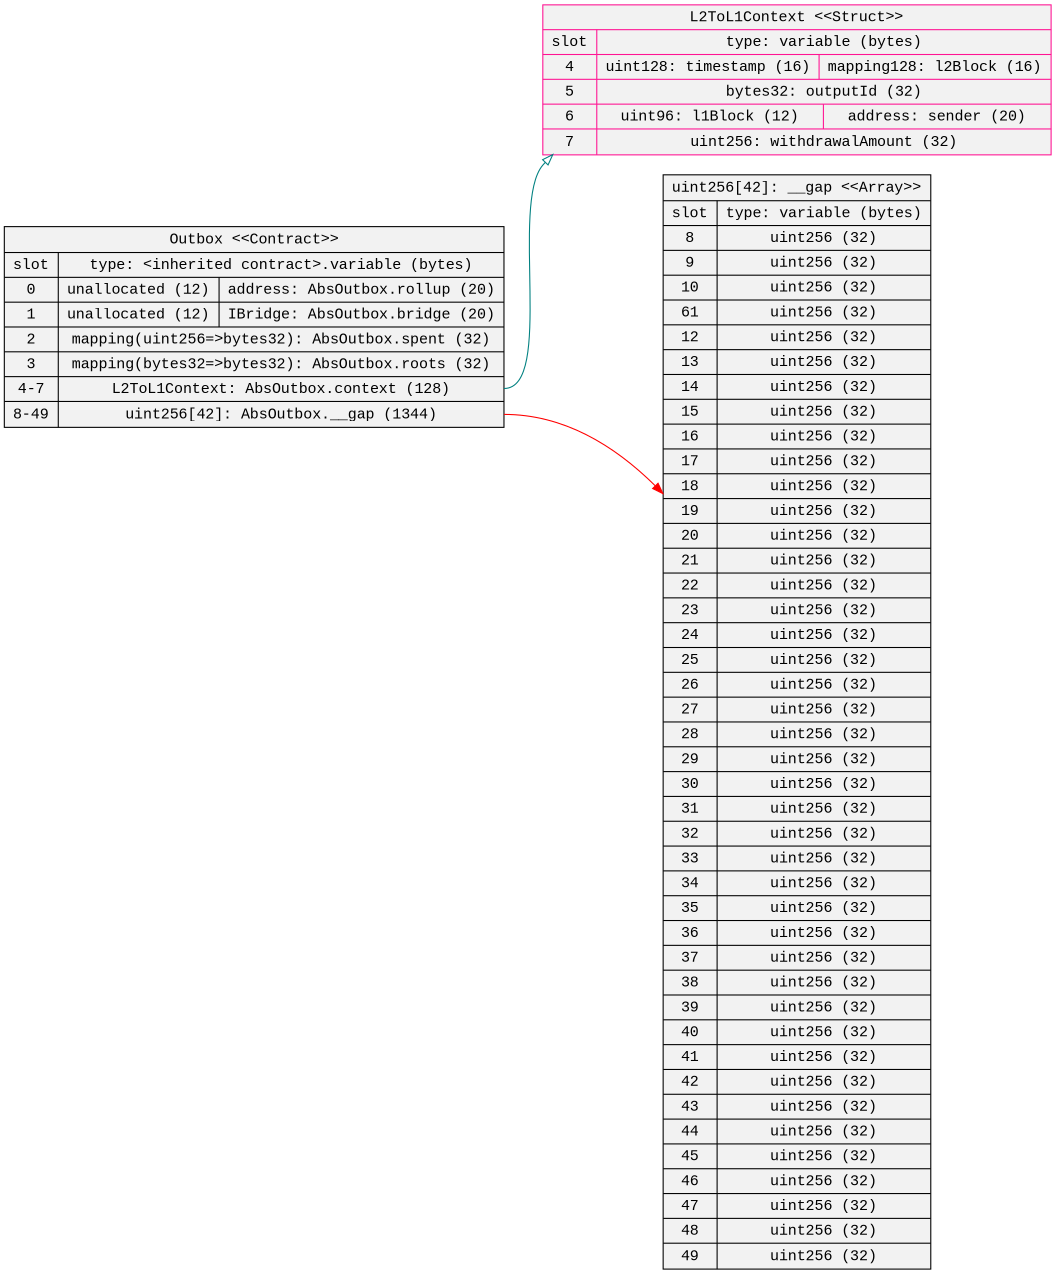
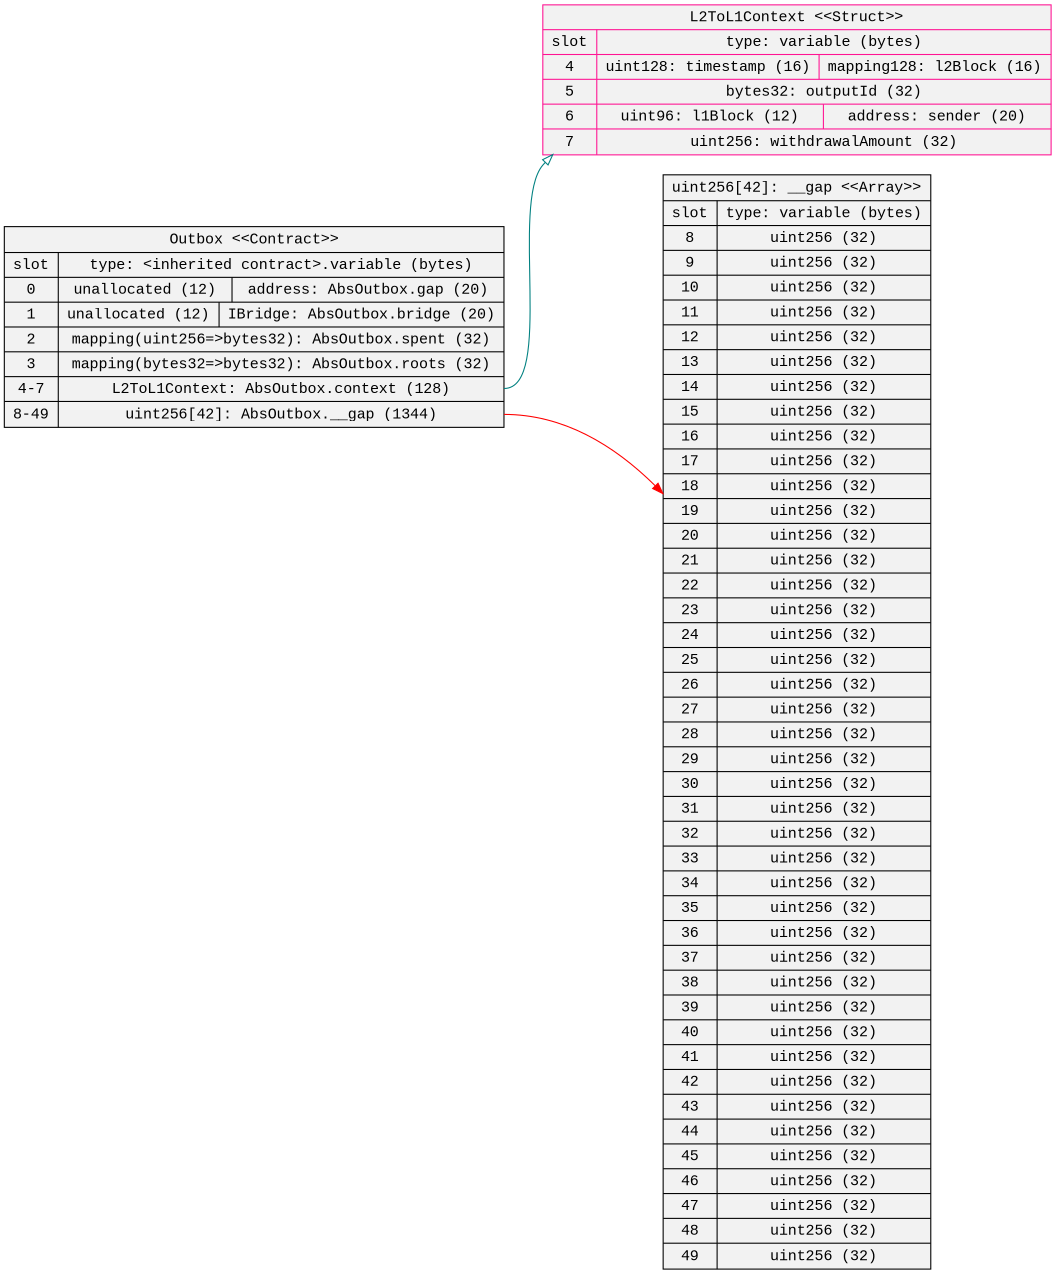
node "Outbox <<Contract>>": text "address: AbsOutbox.rollup (20)" -> "address: AbsOutbox.gap (20)"
node "uint256[42]: __gap <<Array>>": text "61" -> "11"
